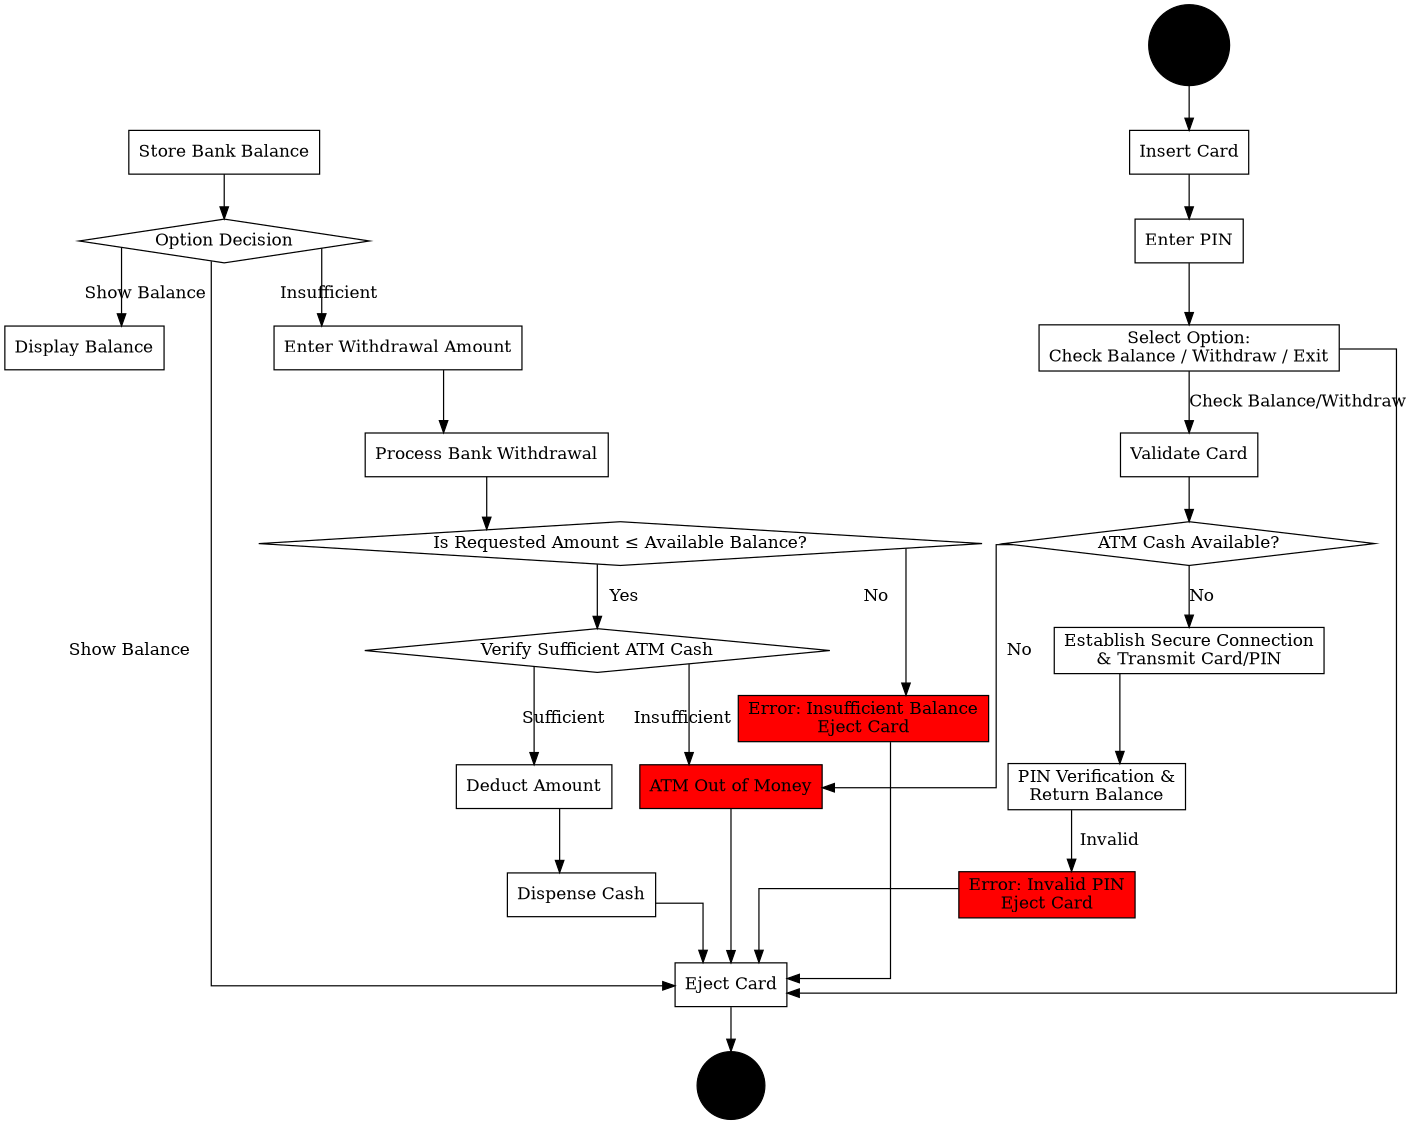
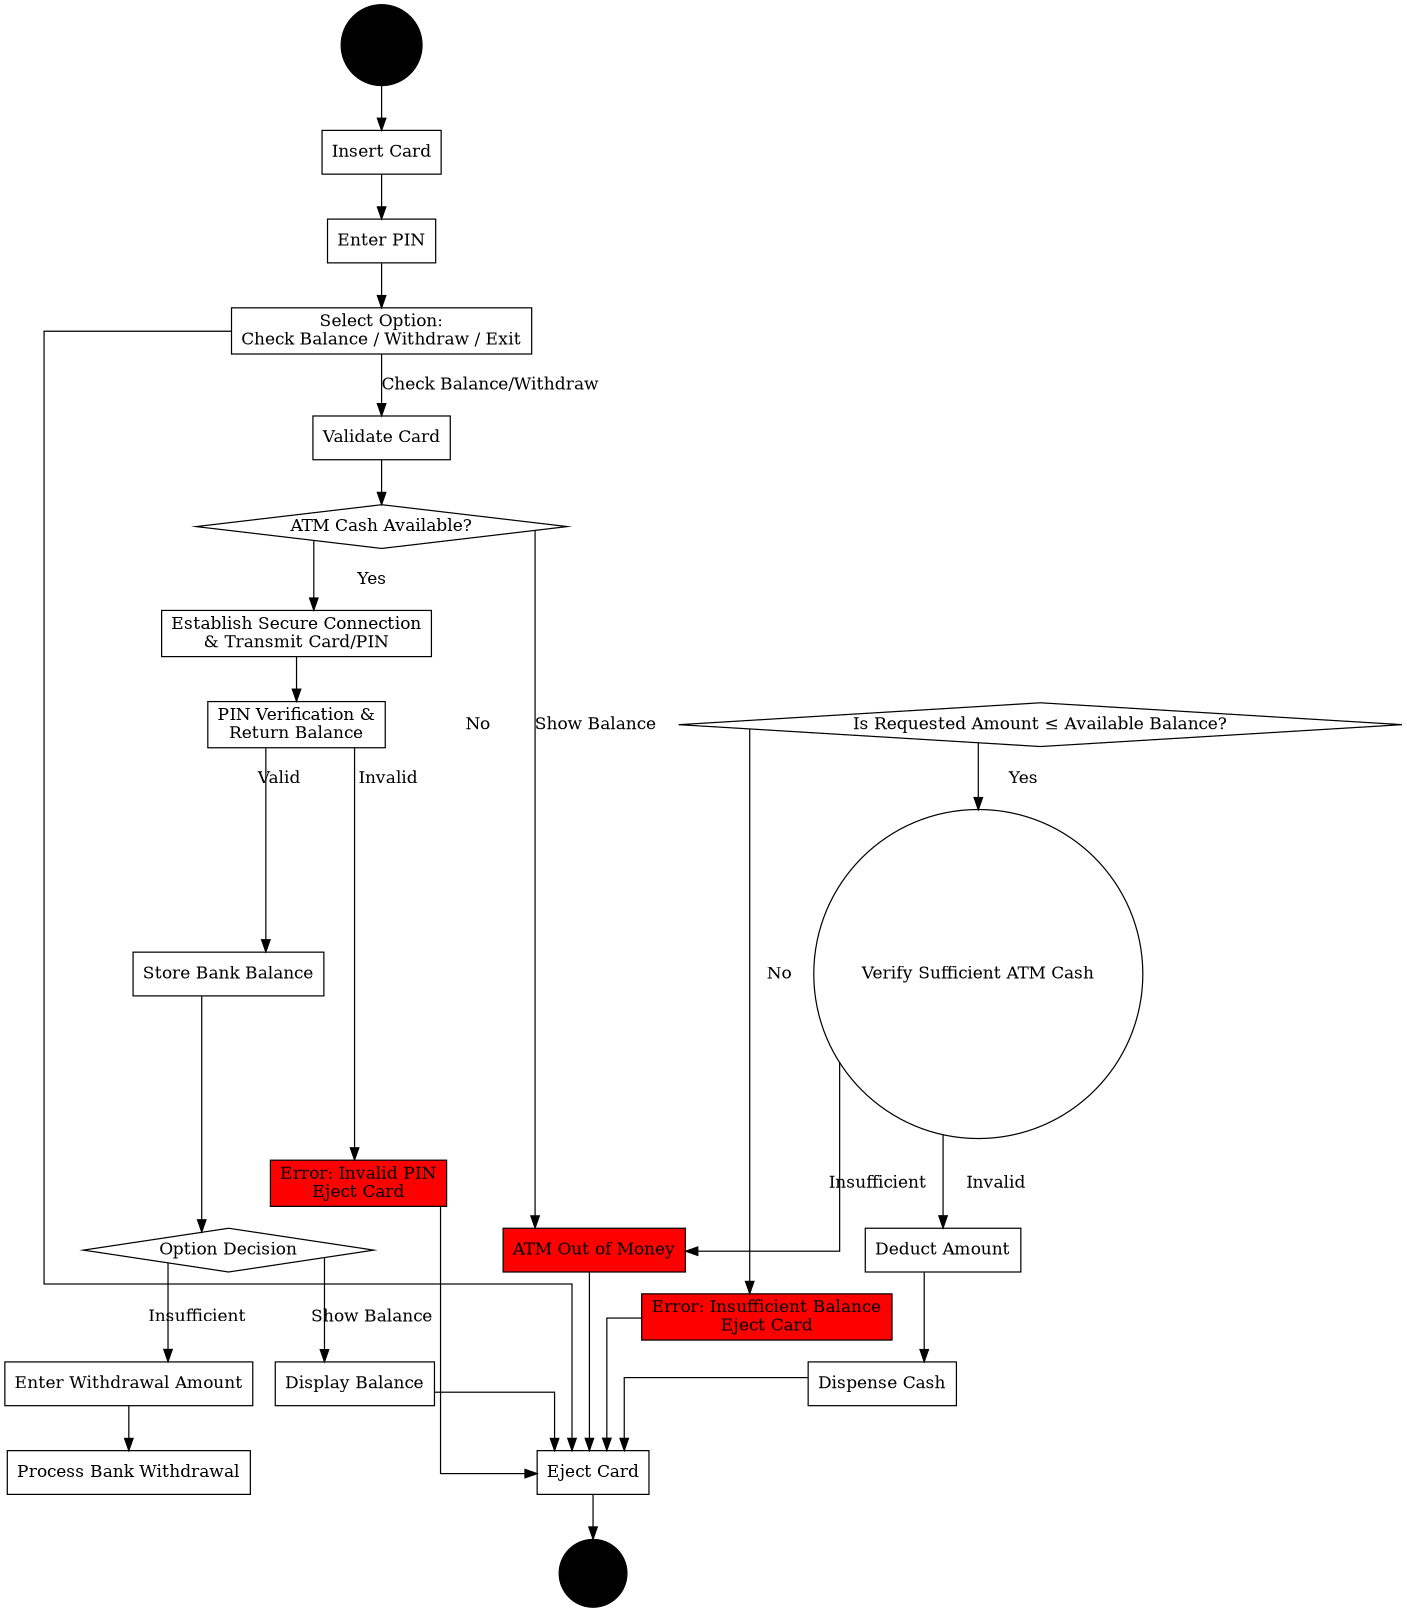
edge "Process Bank Withdrawal" -> "Is Requested Amount ≤ Available Balance?": removed
edge "ATM Cash Available?" -> "Establish Secure Connection & Transmit Card/PIN": label "No" -> "Yes"
node "Verify Sufficient ATM Cash": shape diamond -> circle
edge "Verify Sufficient ATM Cash" -> "Deduct Amount": label "Sufficient" -> "Invalid"
edge "PIN Verification & Return Balance" -> "Store Bank Balance": added, label "Valid"
edge "Option Decision" -> "Eject Card": now "Display Balance" -> "Eject Card"
